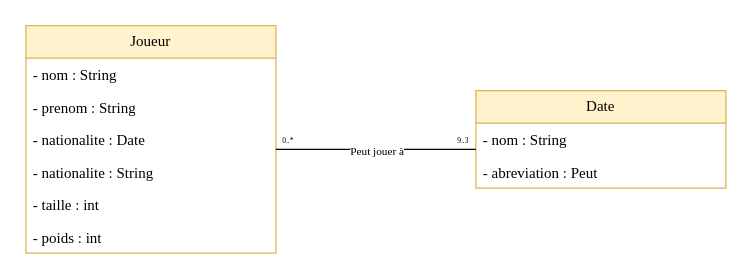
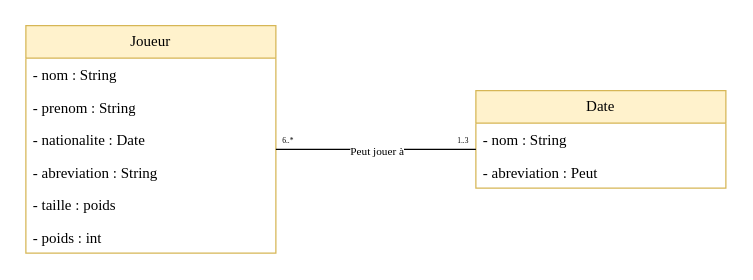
node "0..*": label "0..*" -> "6..*"
node "9..3": label "9..3" -> "1..3"
node "- nationalite : String": label "- nationalite : String" -> "- abreviation : String"
node "- taille : int": label "- taille : int" -> "- taille : poids"
